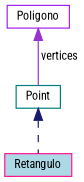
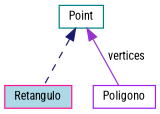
edge "Point" -> "Poligono": reversed
